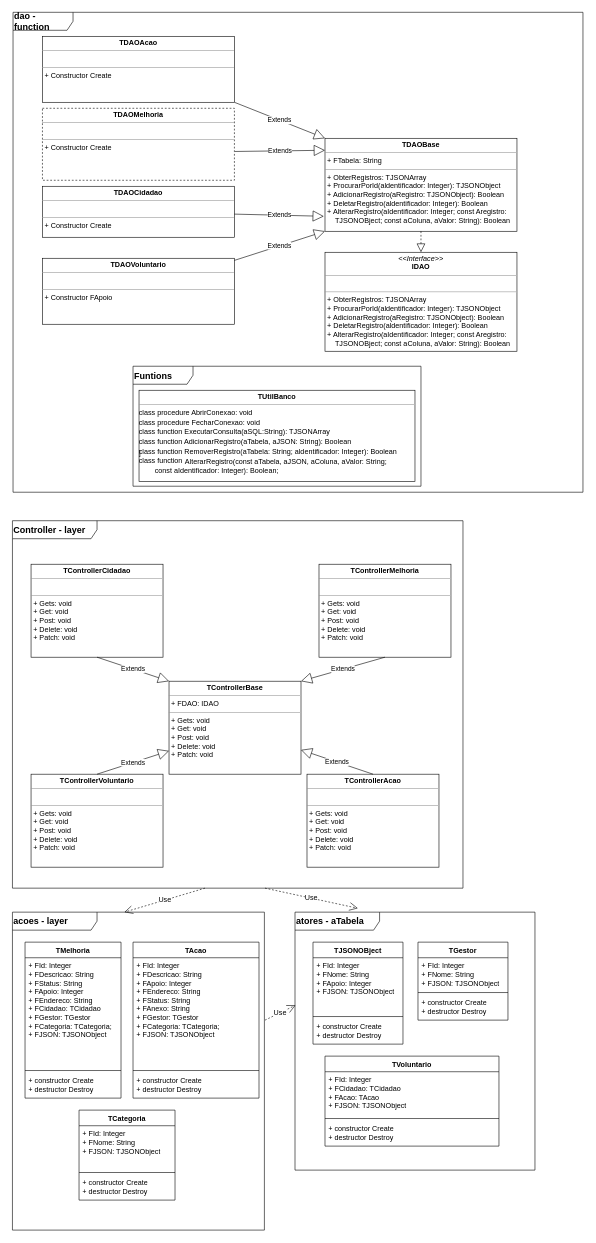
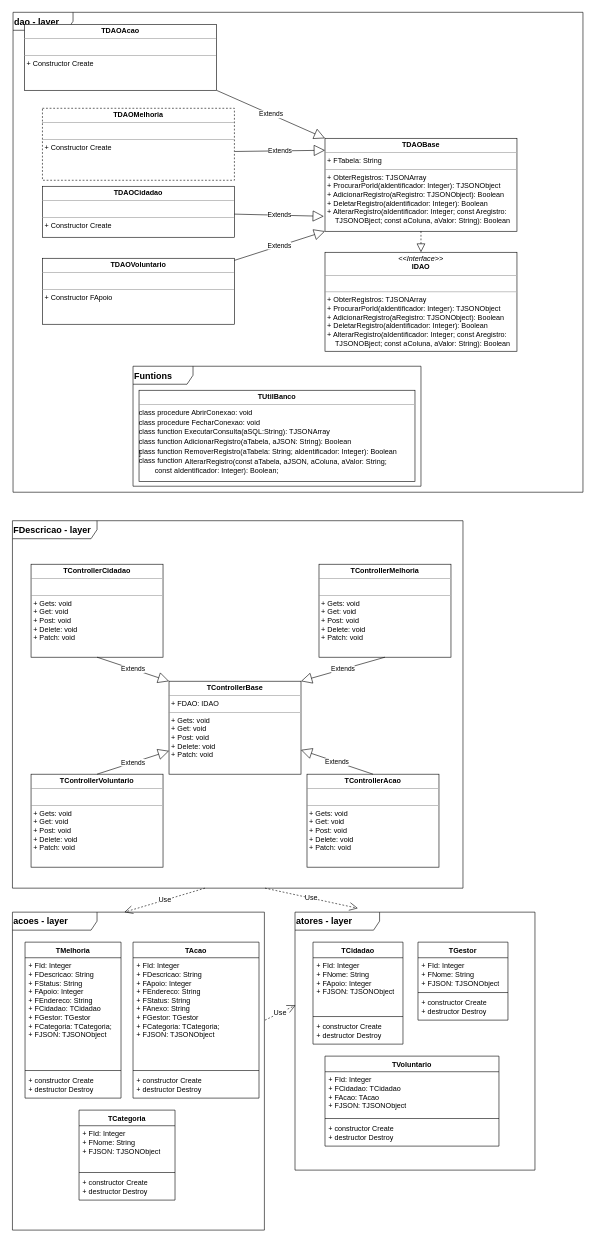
node "dao - function": label "dao - function" -> "dao - layer"
node "TDAOAcao + Constructor Create": moved (138, 69) -> (120, 57)
node "Controller - layer": label "Controller - layer" -> "FDescricao - layer"
node "atores - aTabela": label "atores - aTabela" -> "atores - layer"
node "TJSONOBject": label "TJSONOBject" -> "TCidadao"
